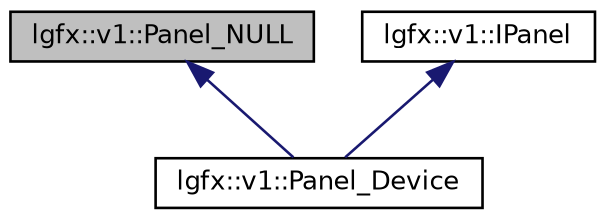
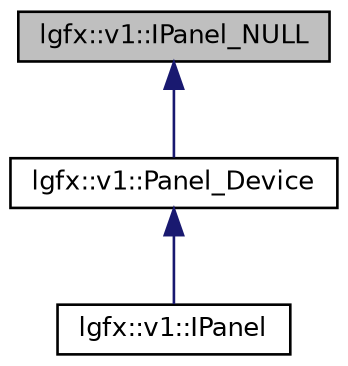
node "lgfx::v1::Panel_NULL": label "lgfx::v1::Panel_NULL" -> "lgfx::v1::IPanel_NULL"
edge "lgfx::v1::Panel_Device" -> "lgfx::v1::IPanel": reversed
